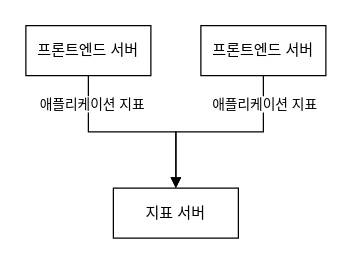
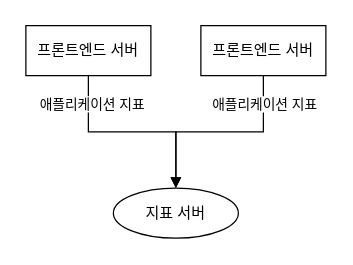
node "지표 서버": shape rectangle -> ellipse
